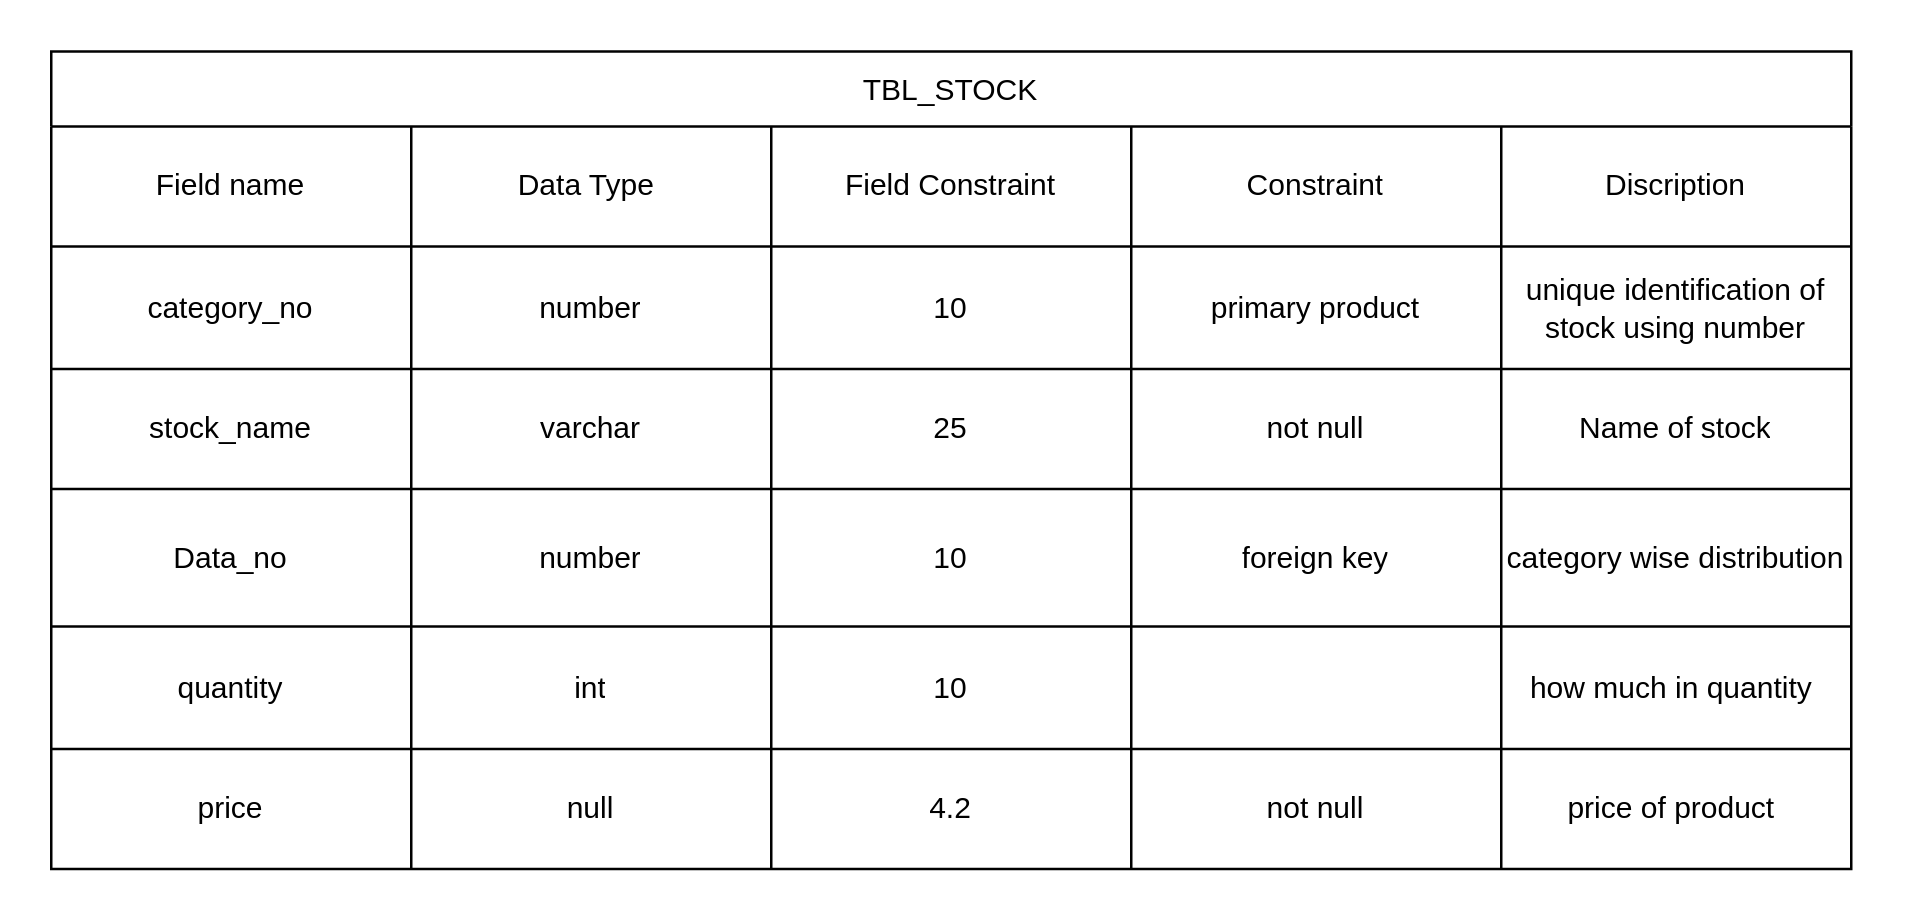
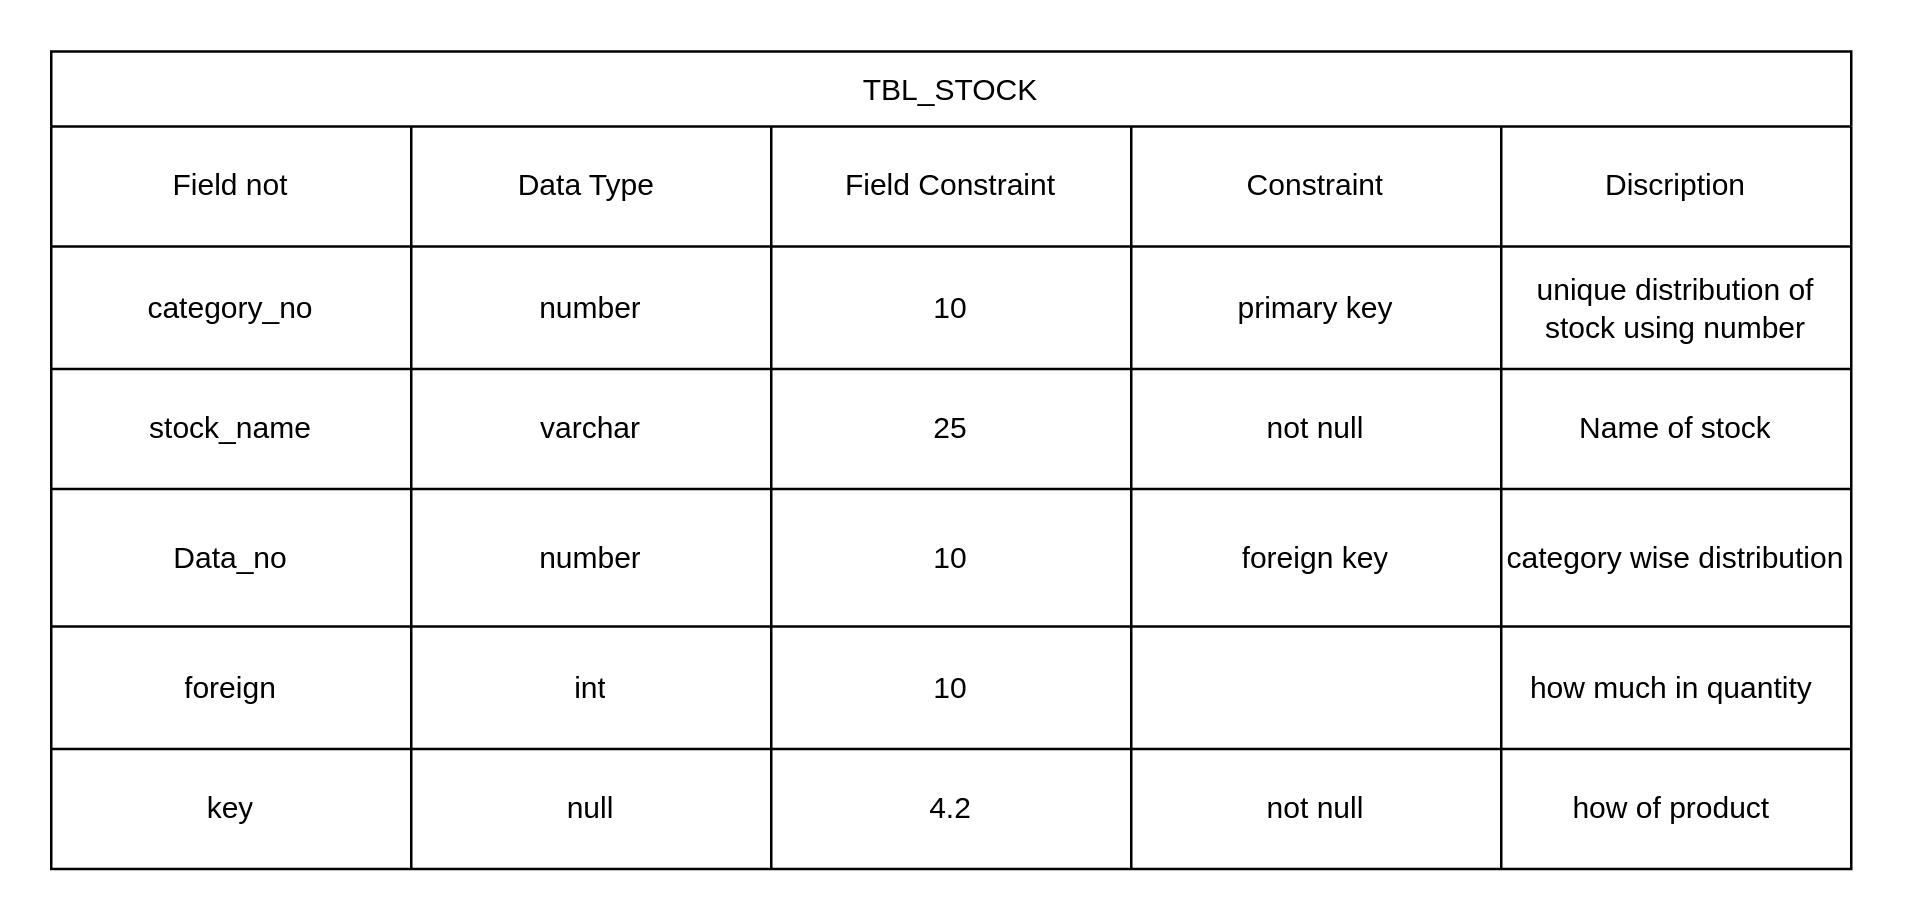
node "Field name": label "Field name" -> "Field not"
node "primary product": label "primary product" -> "primary key"
node "unique identification of stock using number": label "unique identification of stock using number" -> "unique distribution of stock using number"
node "quantity": label "quantity" -> "foreign"
node "price": label "price" -> "key"
node "price of product": label "price of product" -> "how of product"
